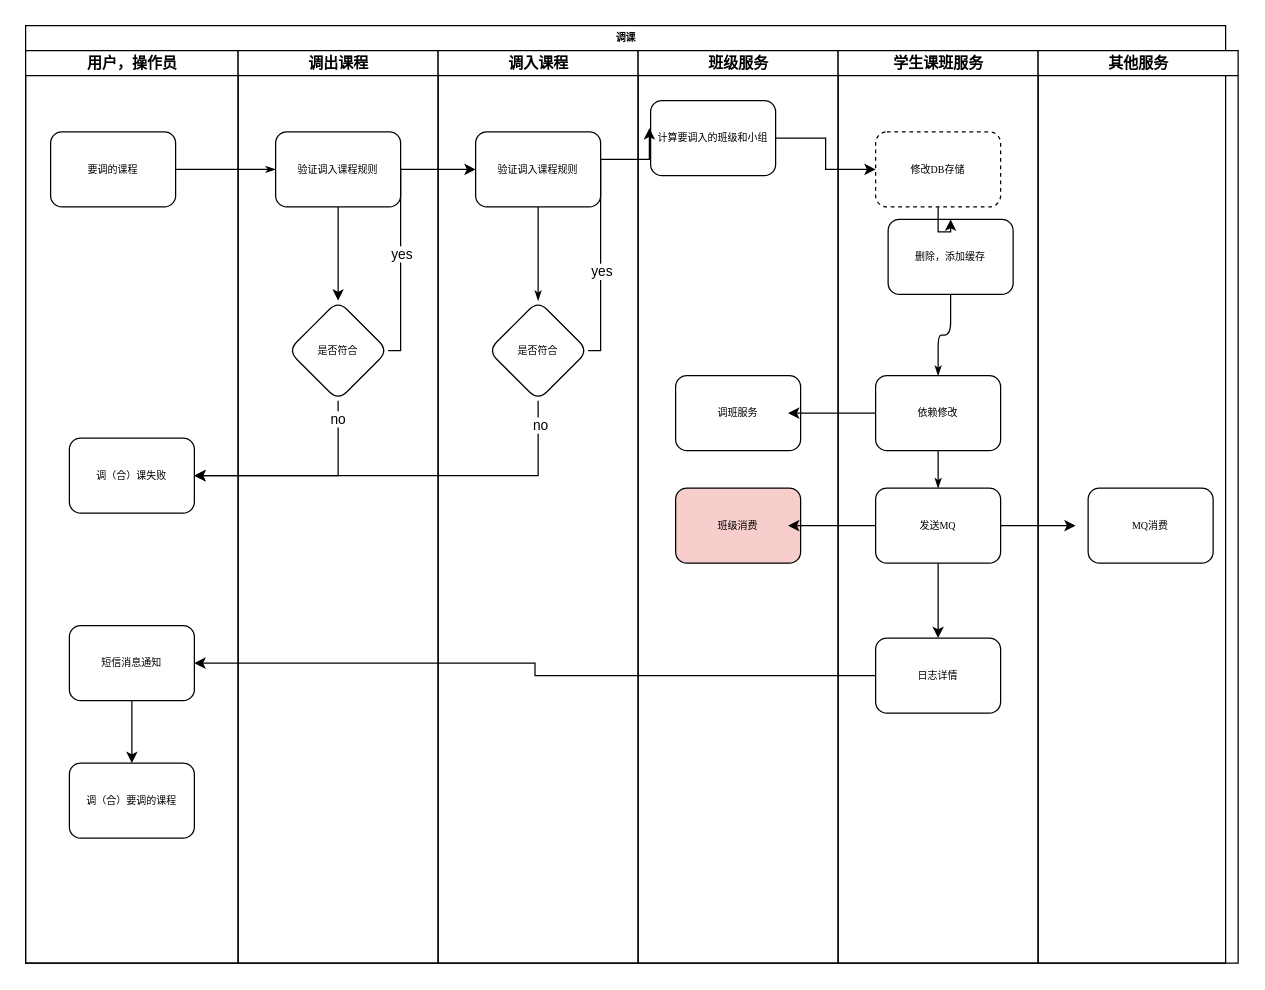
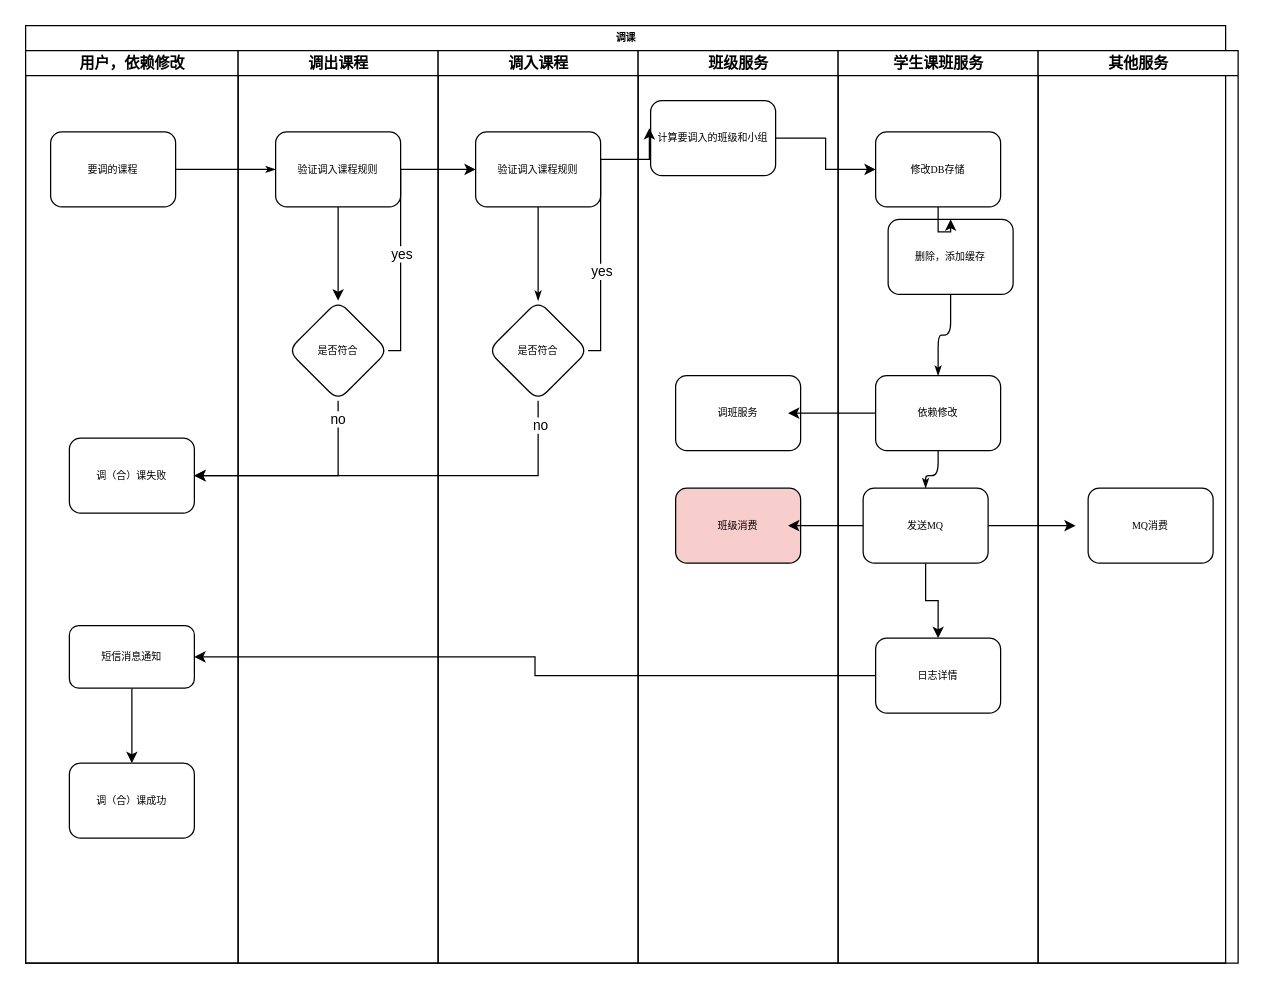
node "用户，操作员": label "用户，操作员" -> "用户，依赖修改"
node "修改DB存储": style dashed -> solid
node "发送MQ": moved (938, 526) -> (926, 526)
node "短信消息通知": size 125x75 -> 125x63
node "调（合）要调的课程": label "调（合）要调的课程" -> "调（合）课成功"
